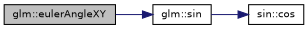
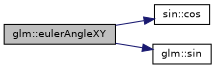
edge "glm::sin" -> "sin::cos": now "glm::eulerAngleXY" -> "sin::cos"
